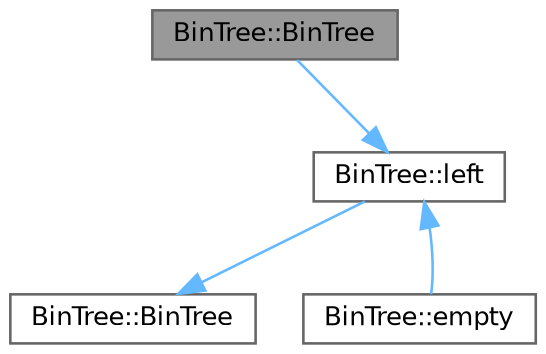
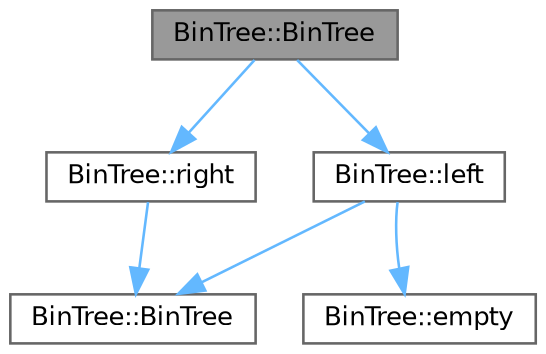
node "BinTree::right": added
edge "BinTree::empty" -> "BinTree::left": reversed
